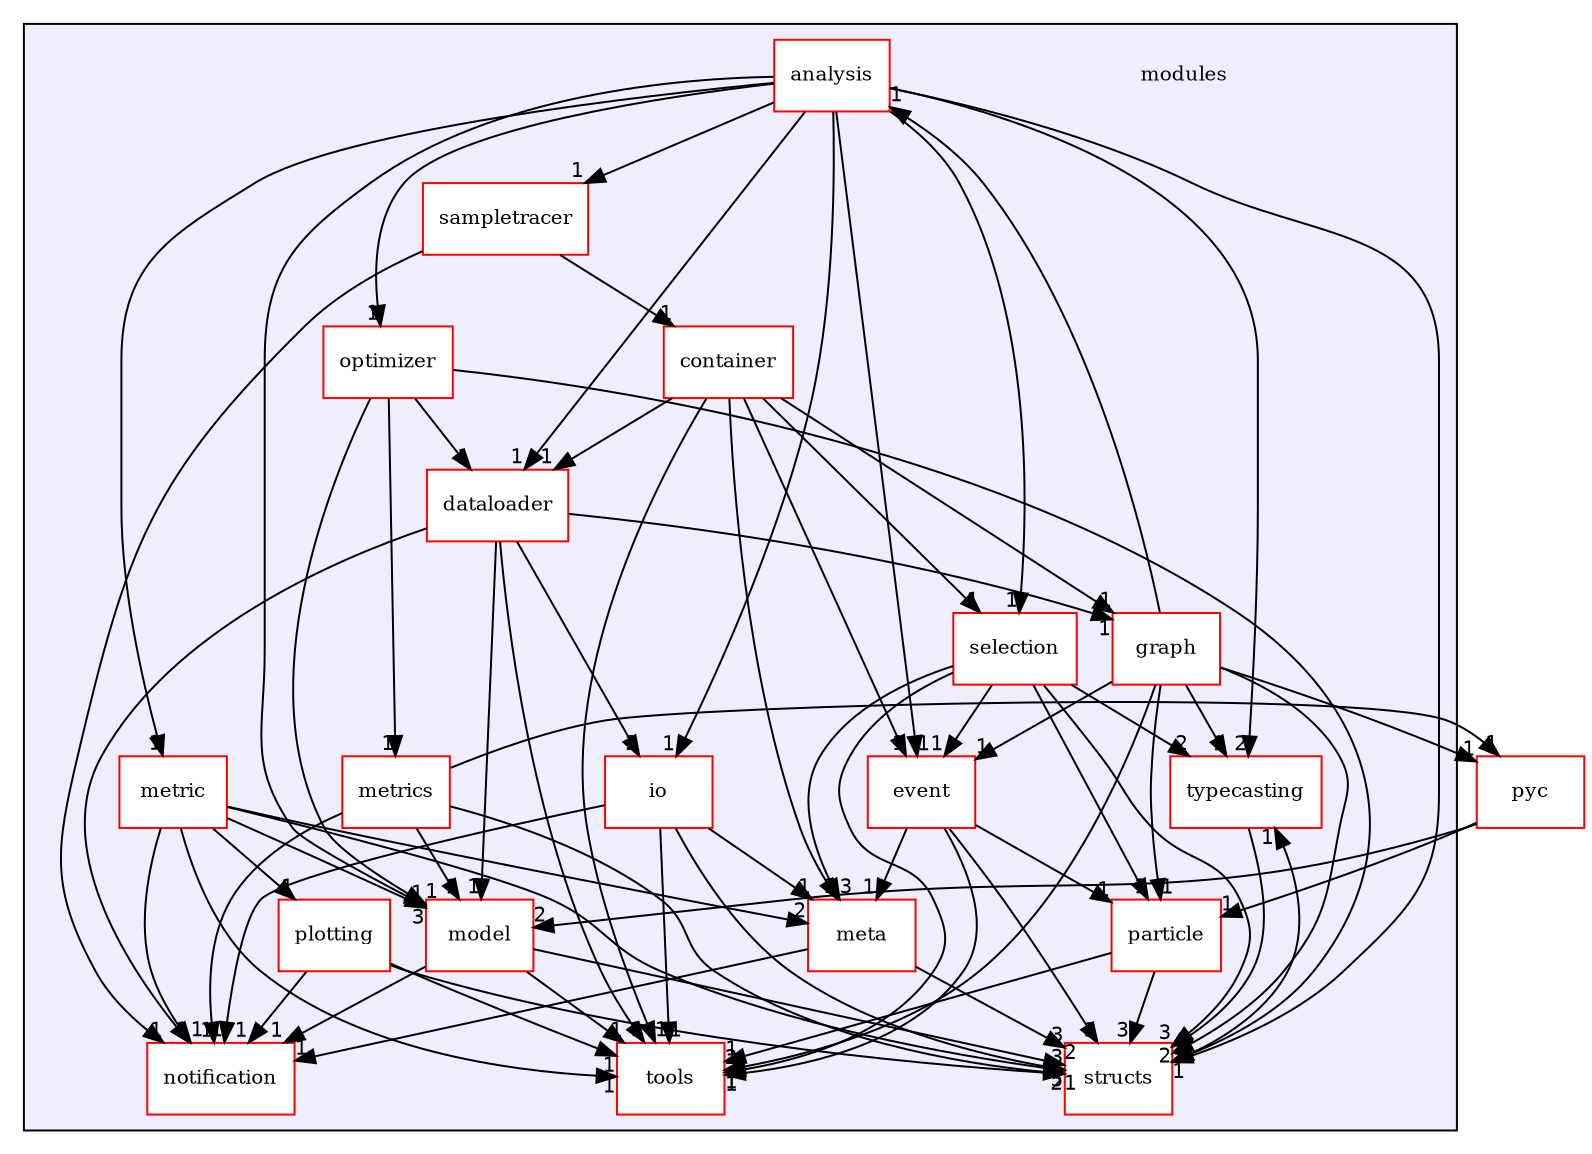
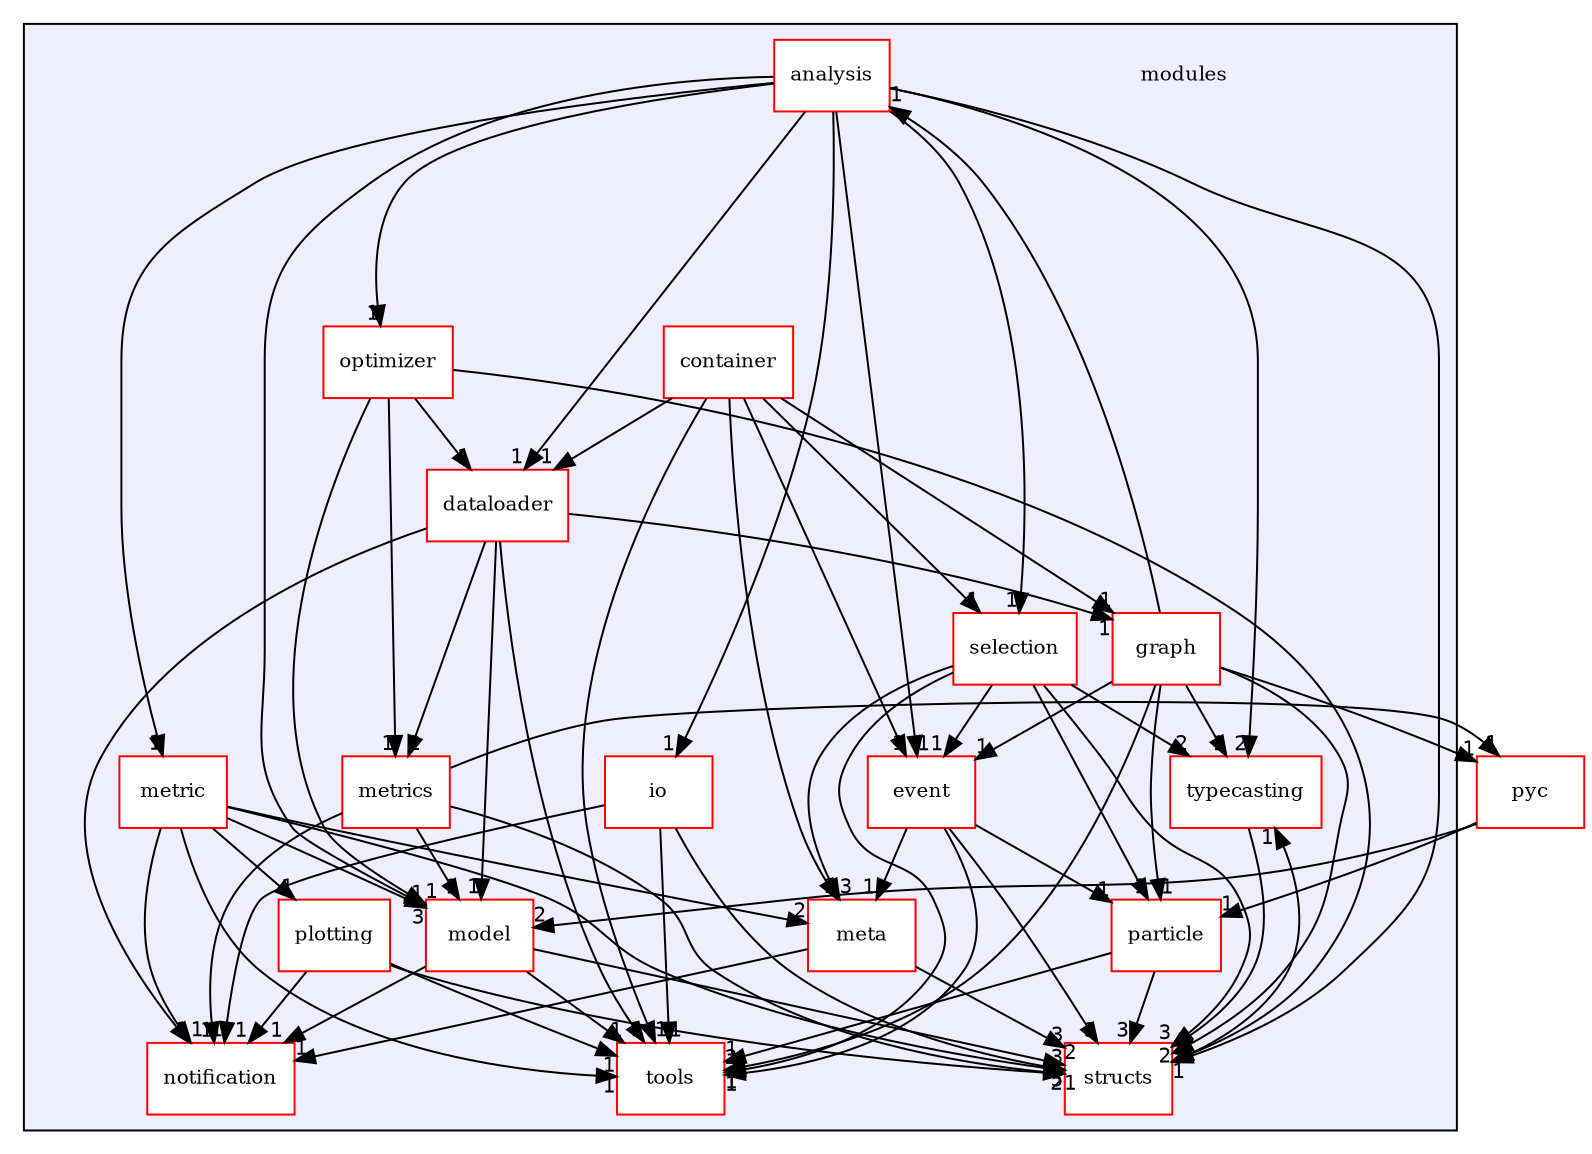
node "sampletracer": removed
edge "dataloader" -> "io": now "dataloader" -> "metrics"
edge "io" -> "meta": removed
